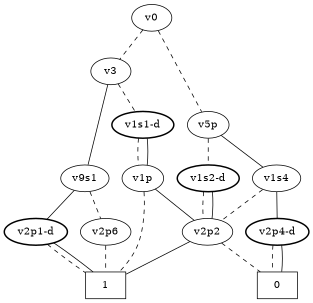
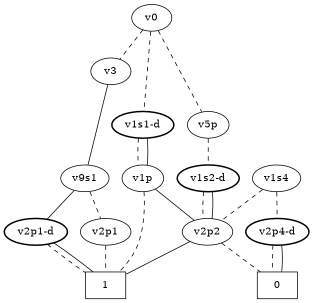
edge "v3" -- "v1s1-d": now "v0" -- "v1s1-d"
edge "v5p" -- "v1s4": removed
edge "v1s4" -- "v2p4-d": style solid -> dashed
node "v2p6": label "v2p6" -> "v2p1"
